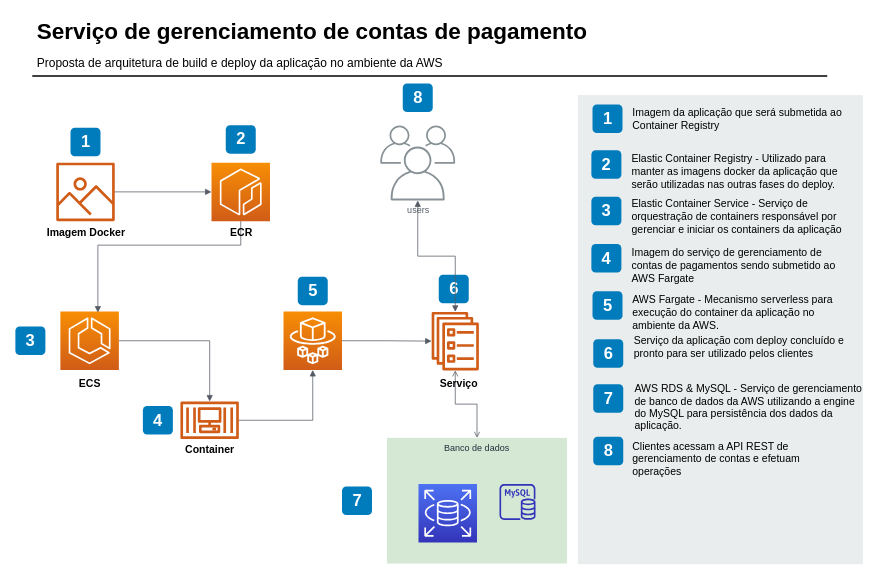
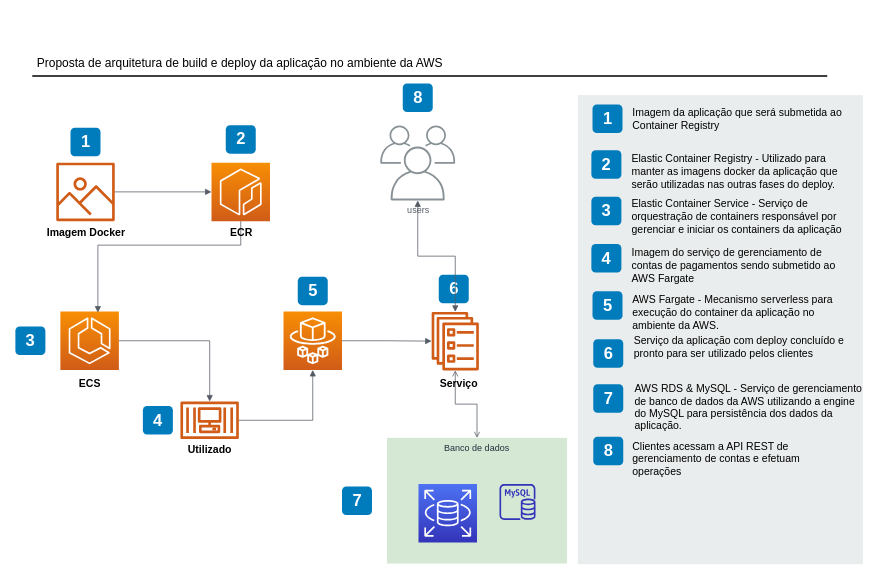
node "Serviço de gerenciamento de contas de pagamento": removed
node "Container": label "Container" -> "Utilizado"
